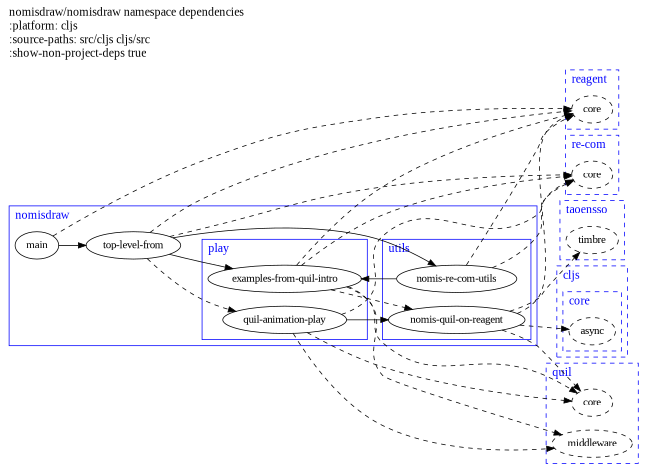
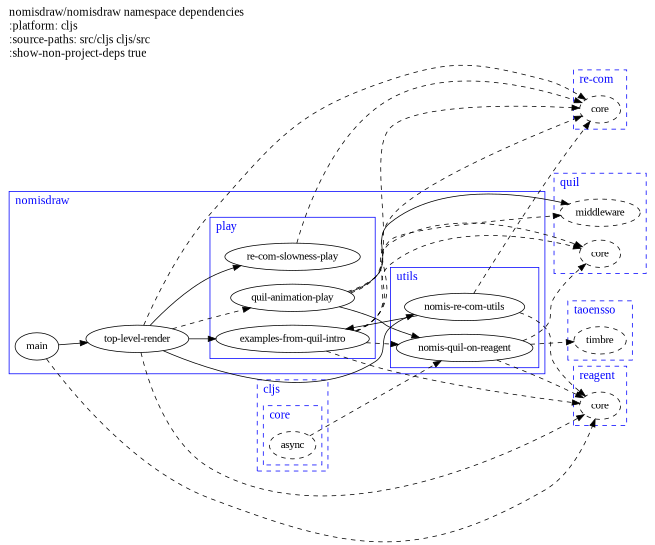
node "top-level-from": label "top-level-from" -> "top-level-render"
node "re-com-slowness-play": added
edge "nomis-quil-on-reagent" -> "async": reversed
edge "quil-animation-play" -> "middleware": style dashed -> solid
